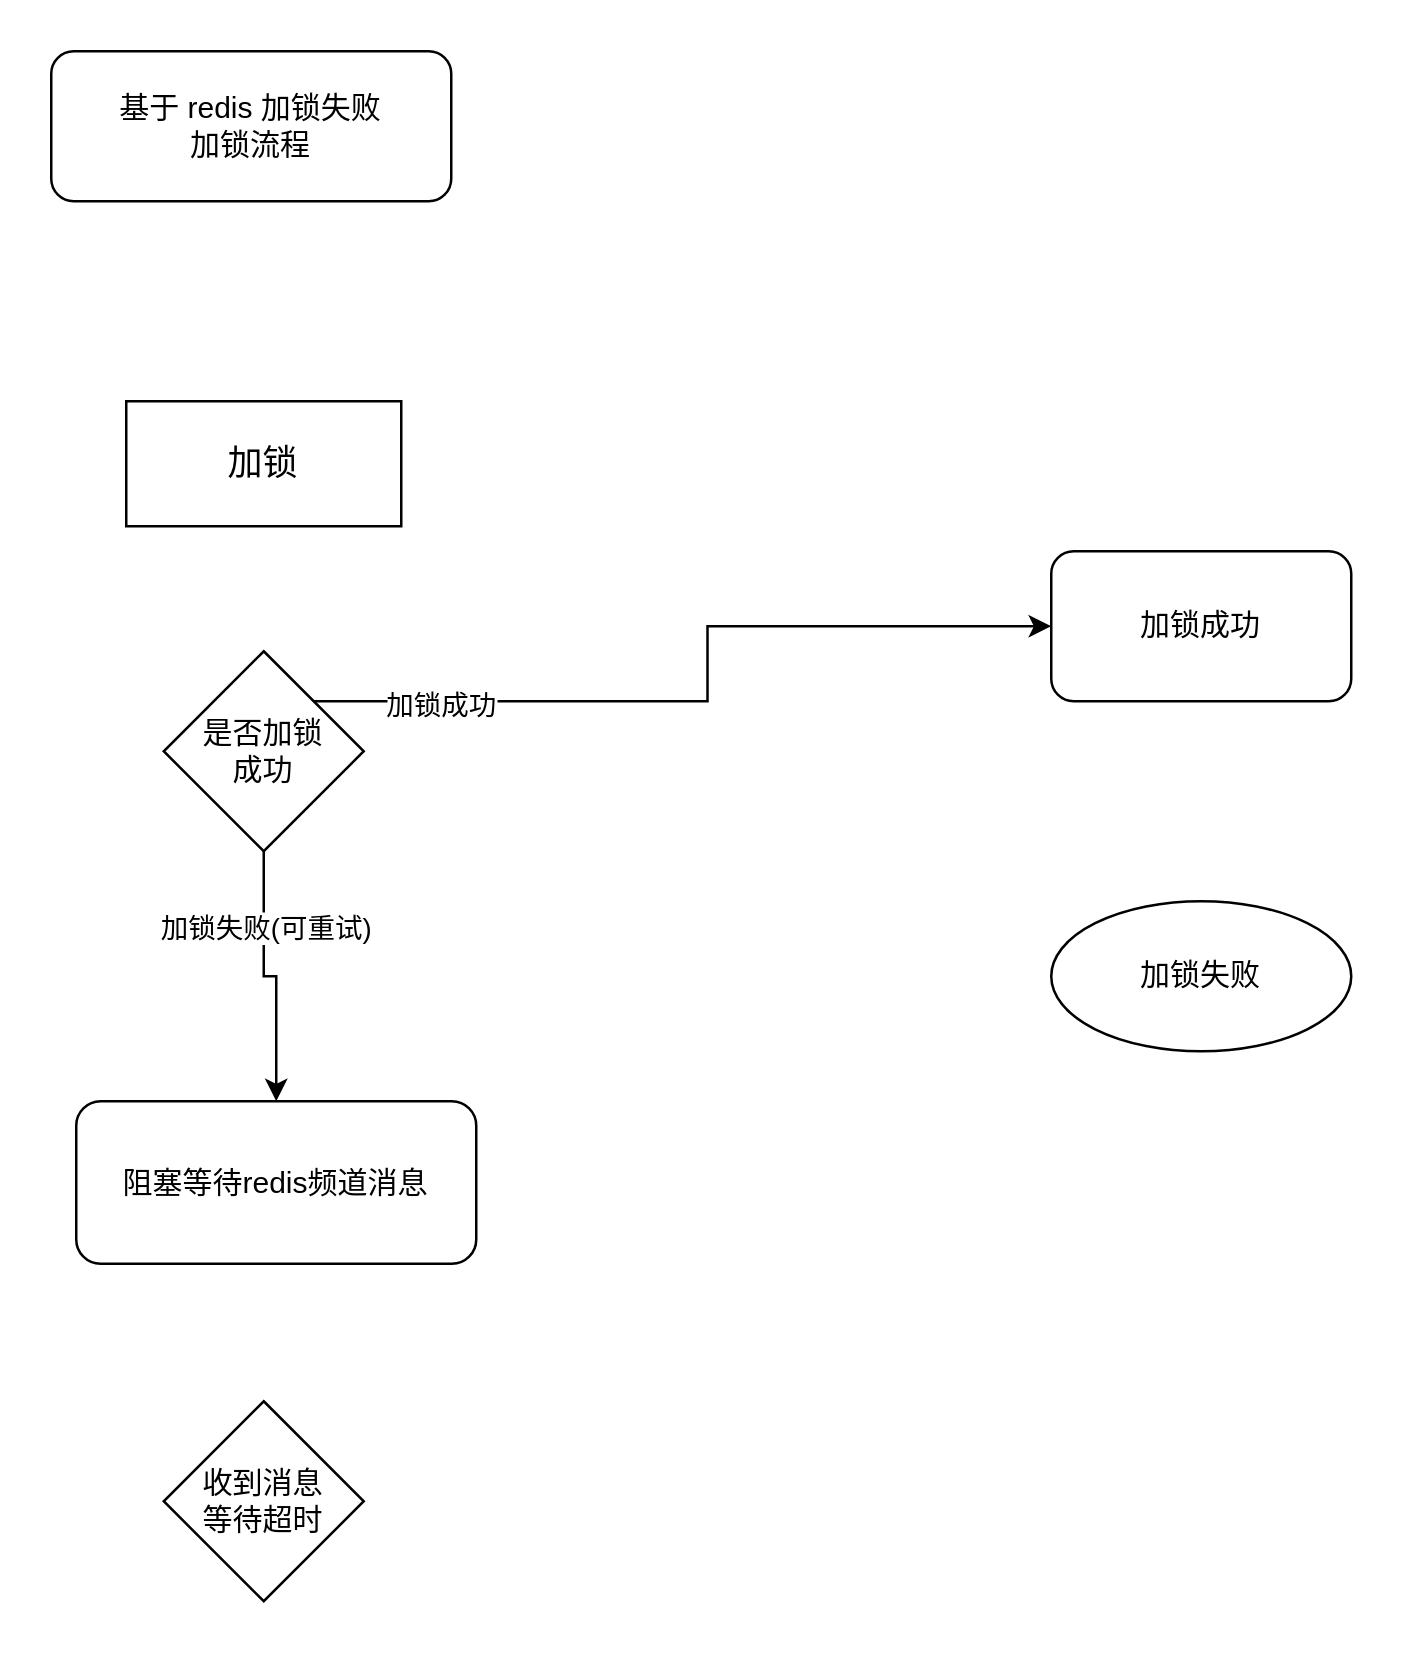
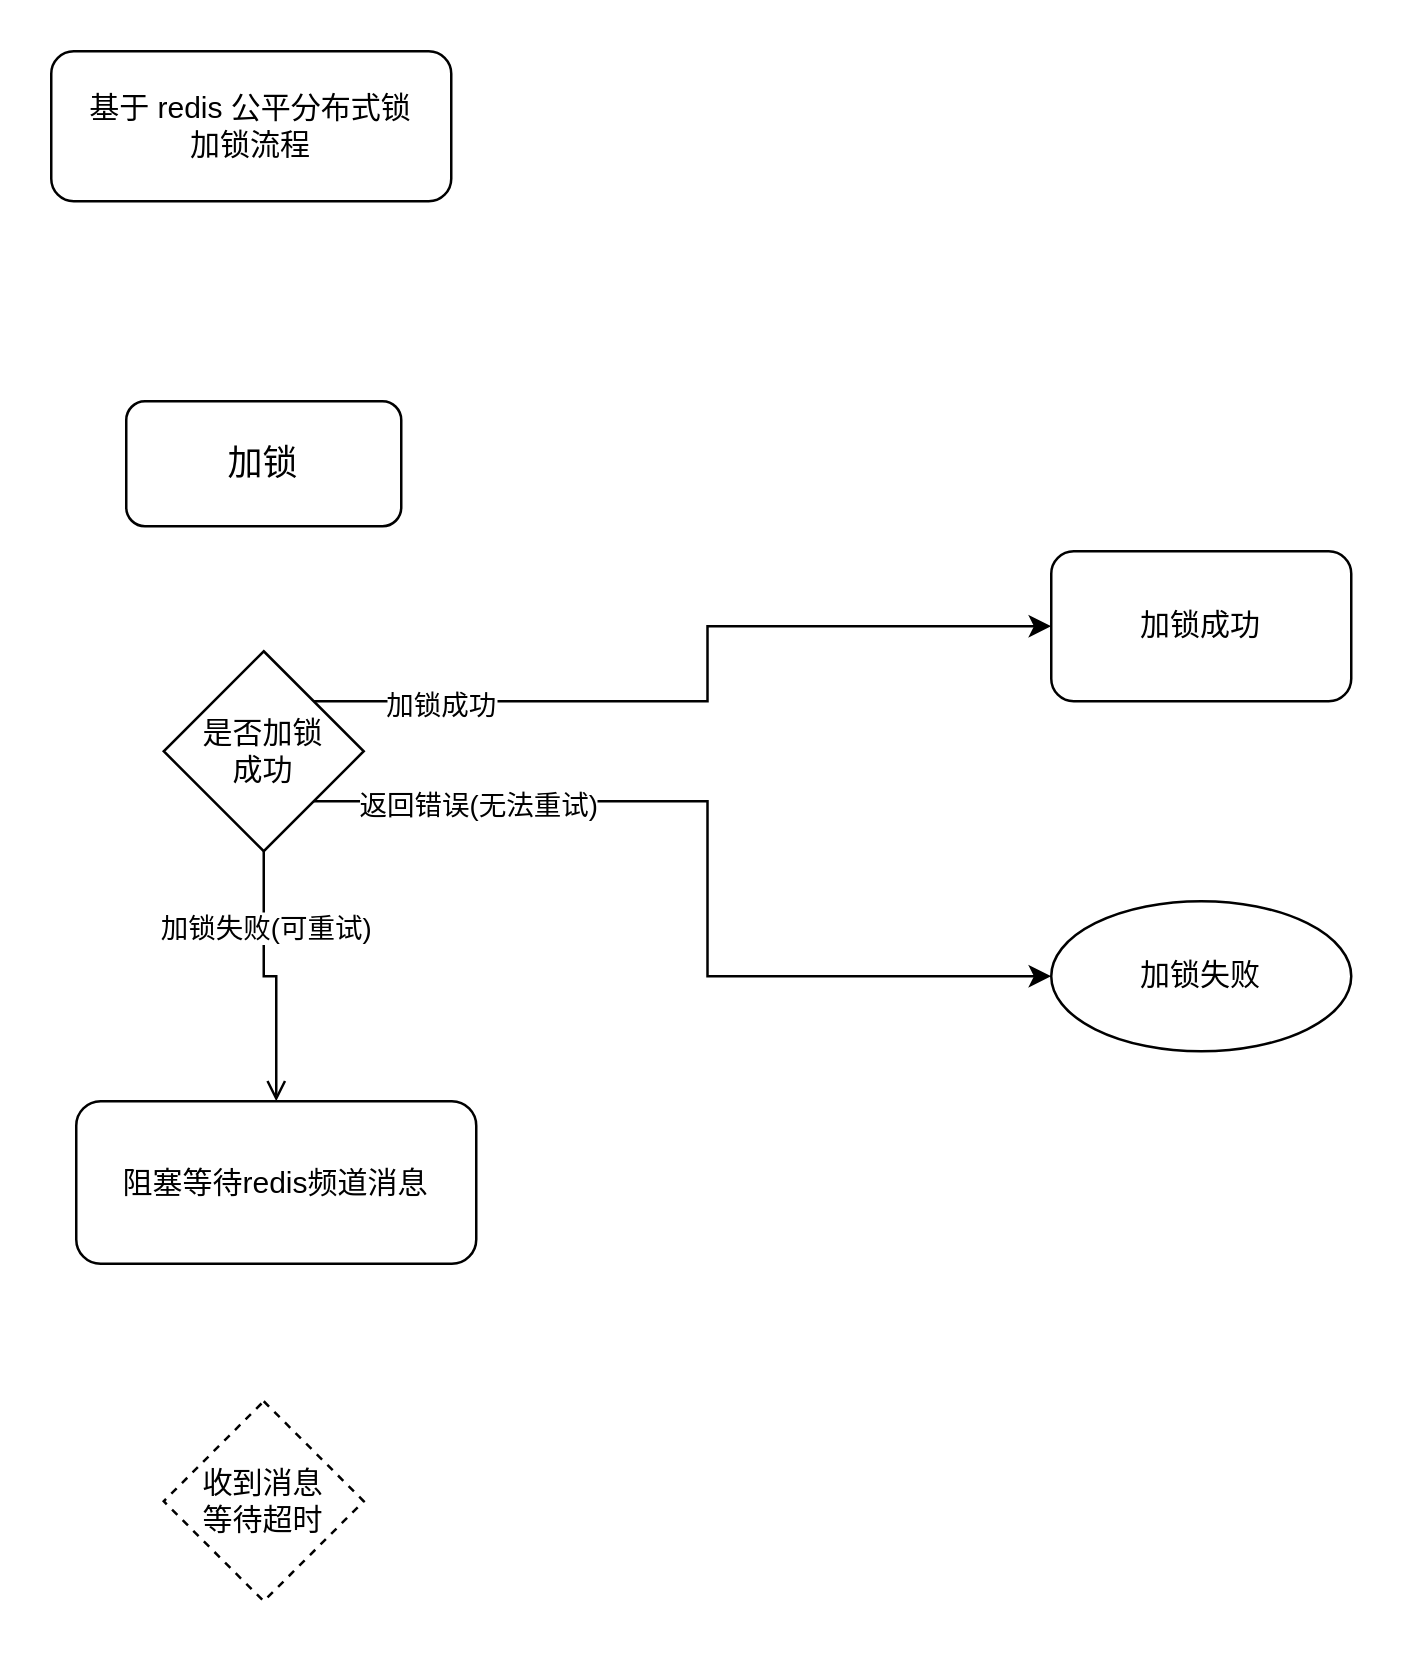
node "基于 redis 加锁失败 加锁流程": label "基于 redis 加锁失败 加锁流程" -> "基于 redis 公平分布式锁 加锁流程"
node "加锁": shape rectangle -> rounded rectangle
edge "是否加锁 成功" -> "加锁失败": added, label "返回错误(无法重试)"
edge "是否加锁 成功" -> "阻塞等待redis频道消息": arrowhead classic -> open
node "收到消息 等待超时": style solid -> dashed
